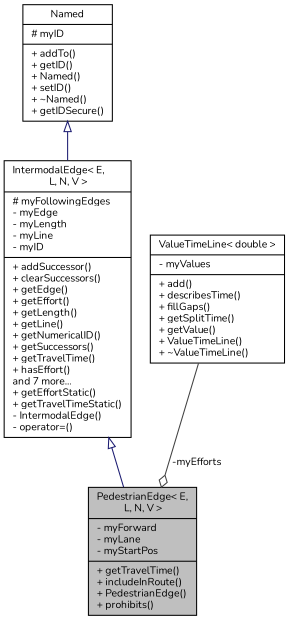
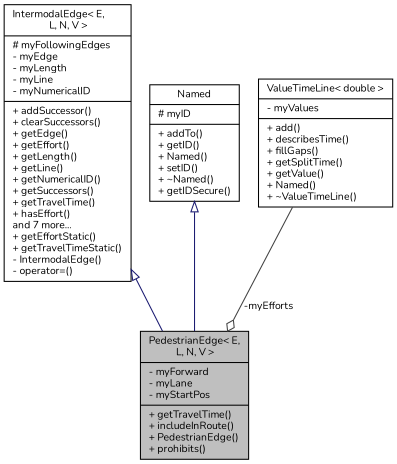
edge "IntermodalEdge< E," -> "Named": now "PedestrianEdge< E," -> "Named"
node "IntermodalEdge< E,": text "- myID" -> "- myNumericalID"
node "ValueTimeLine< double >": text "+ ValueTimeLine()" -> "+ Named()"
